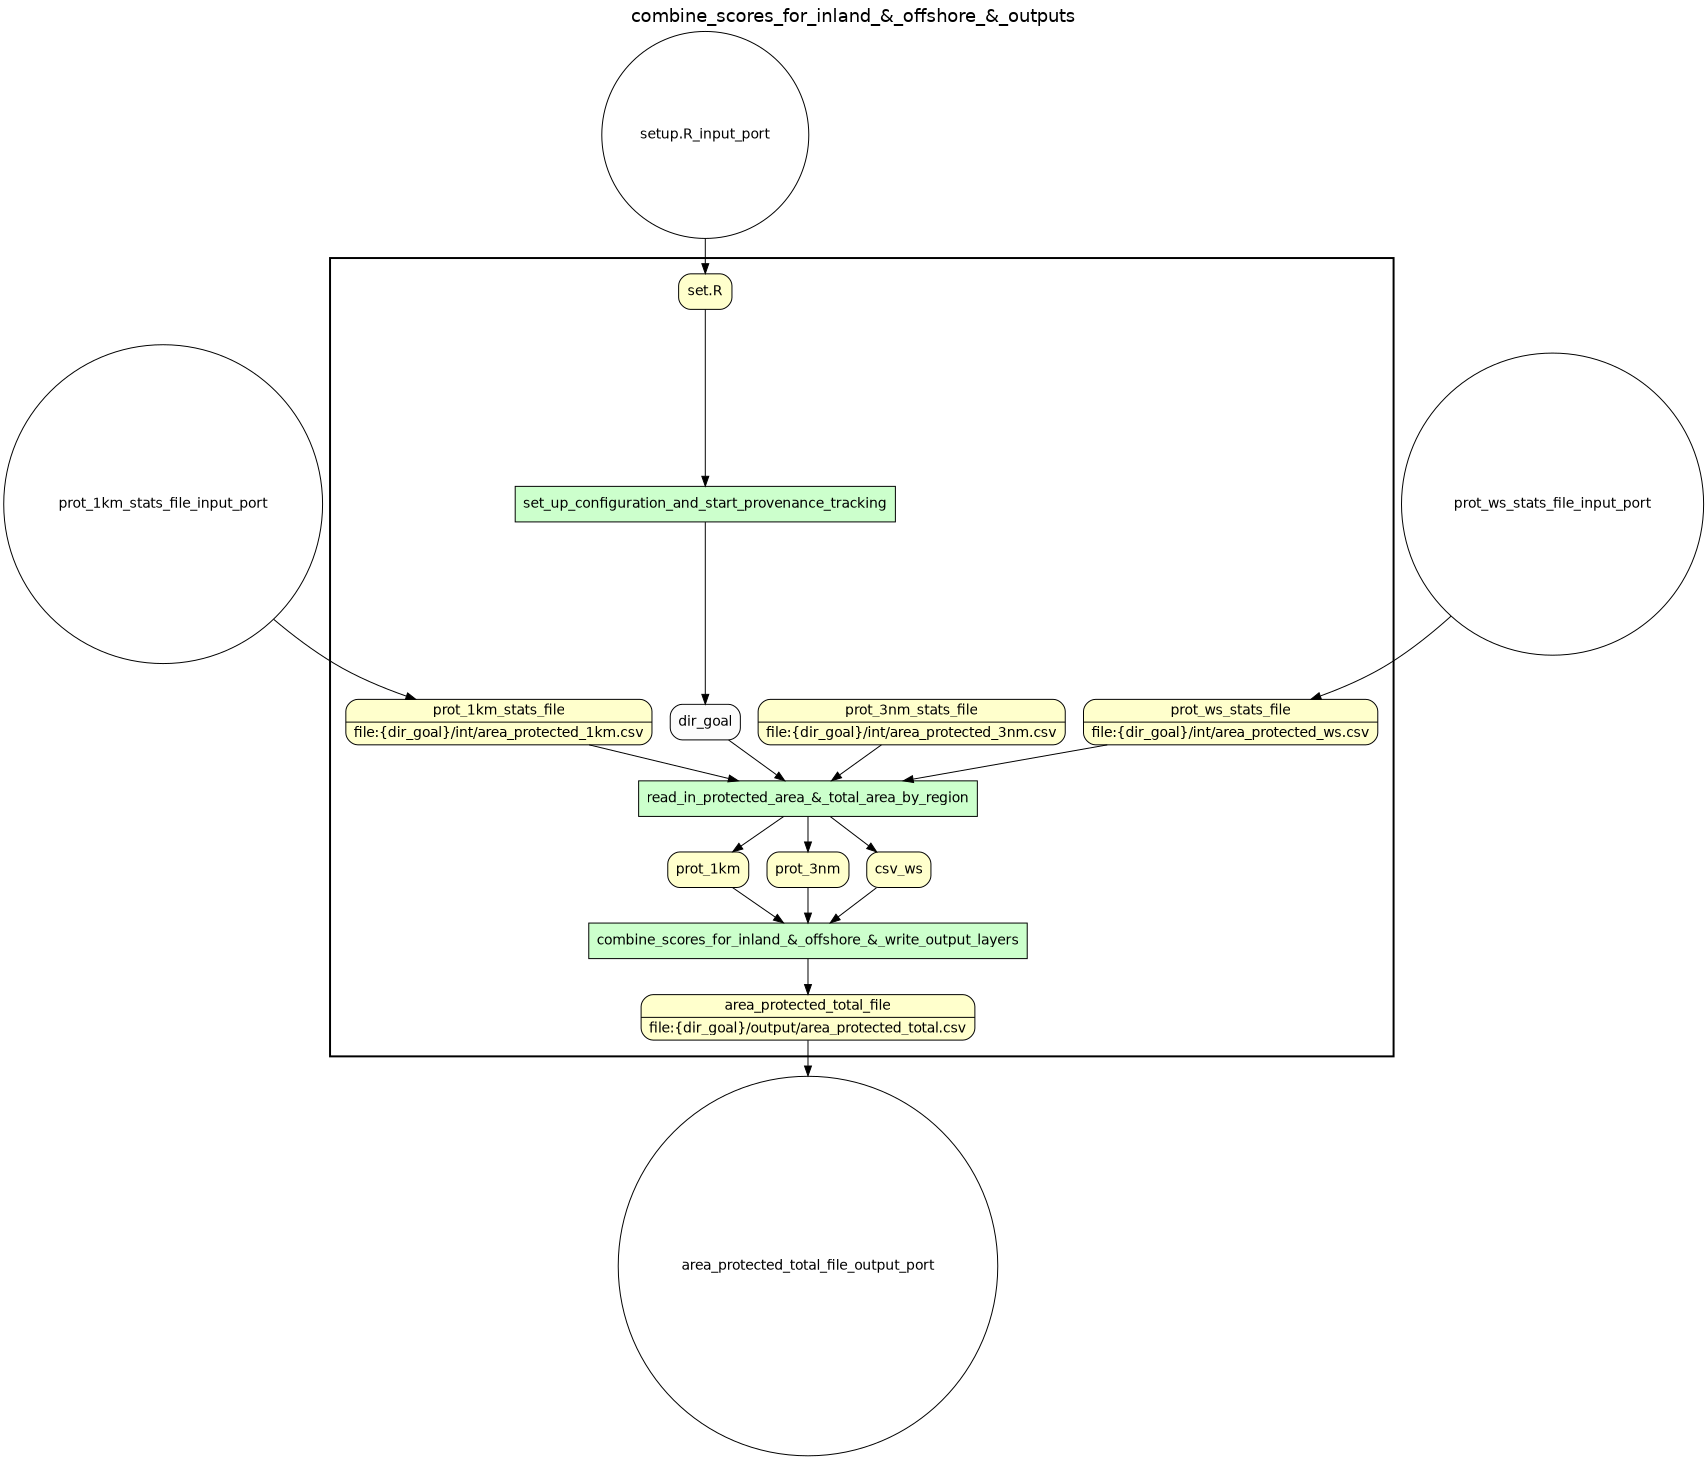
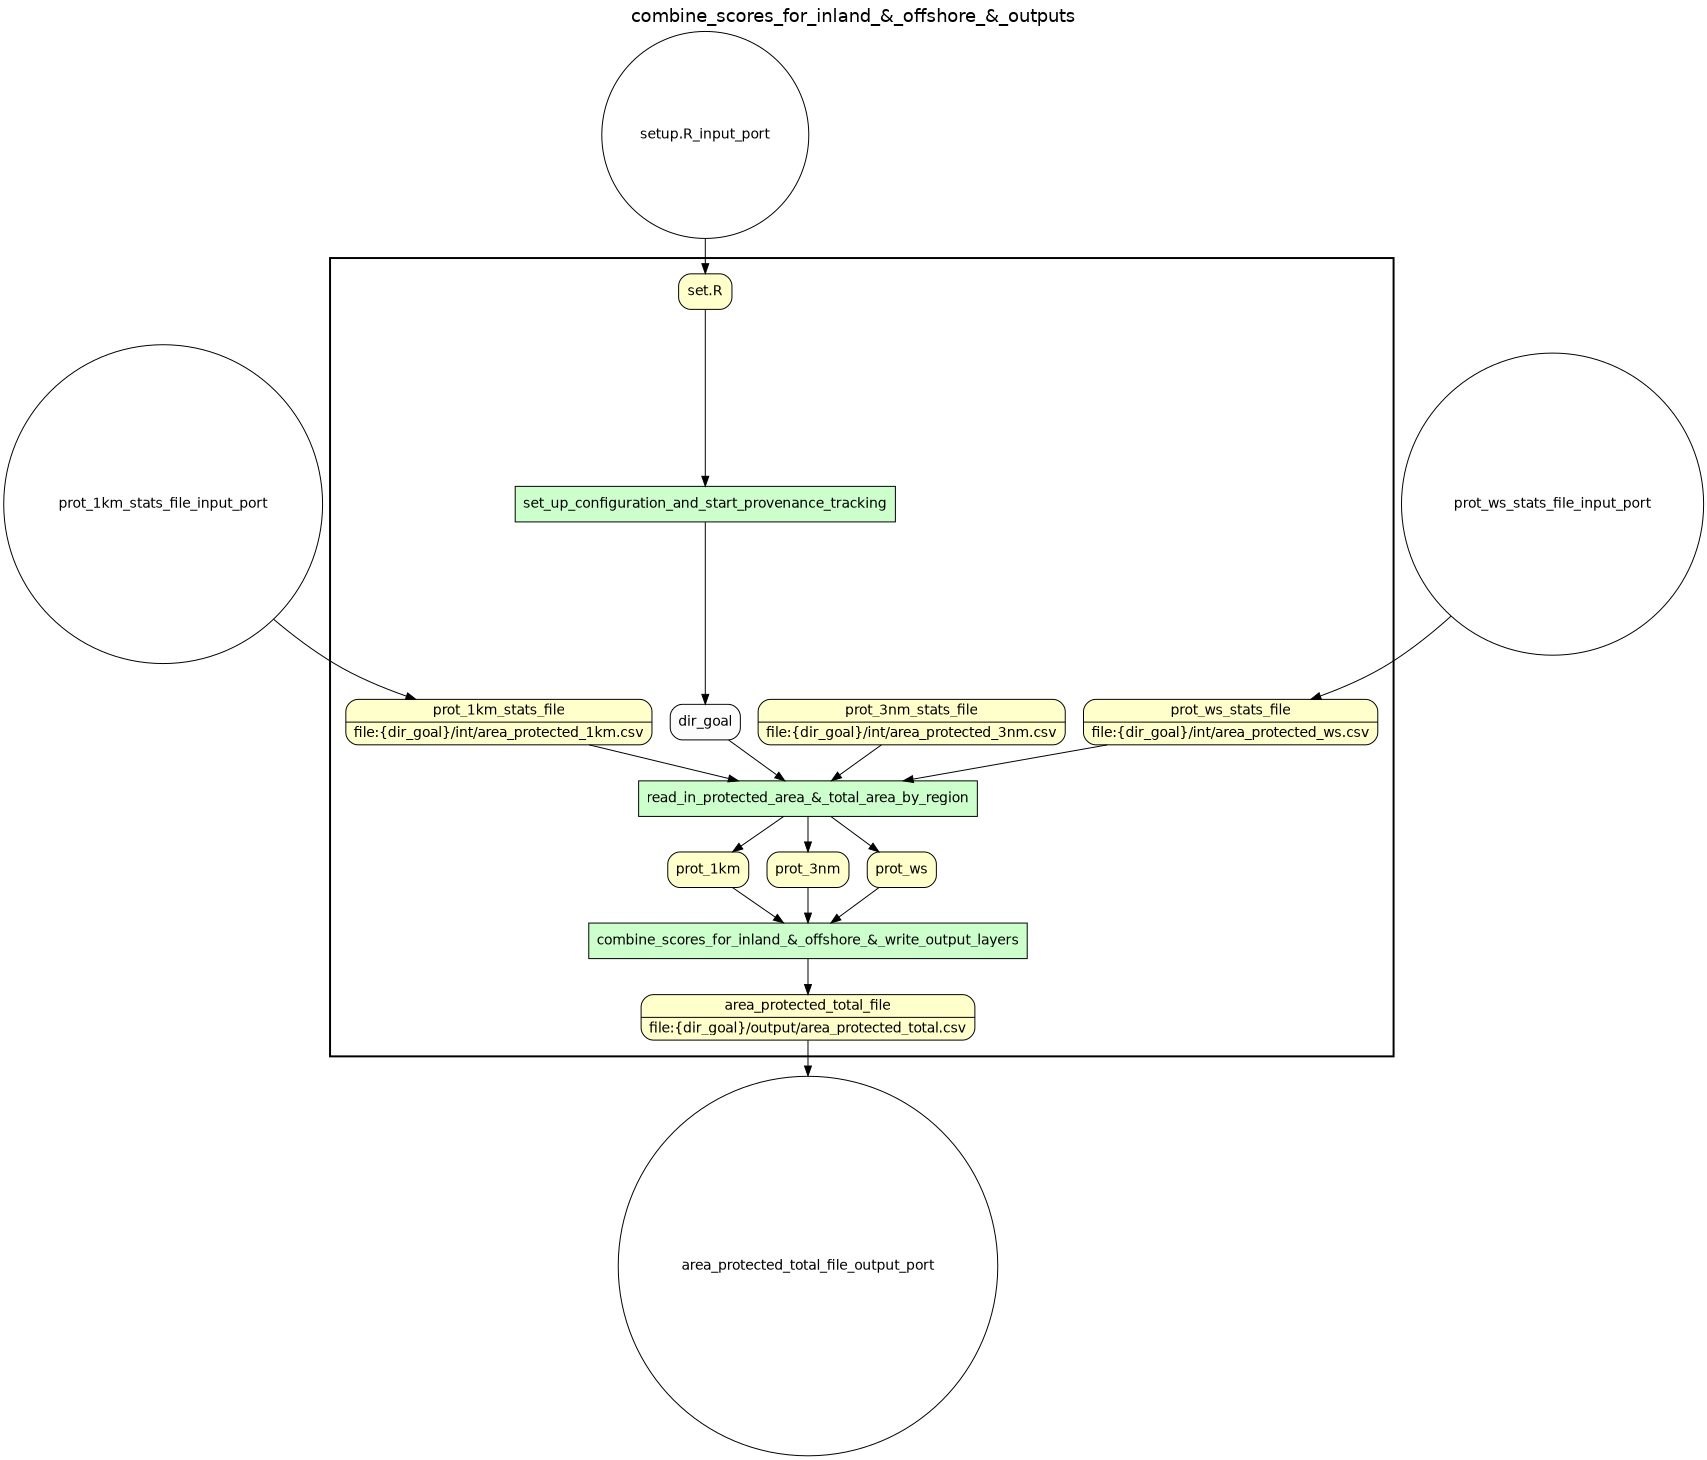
node "csv_ws": label "csv_ws" -> "prot_ws"
